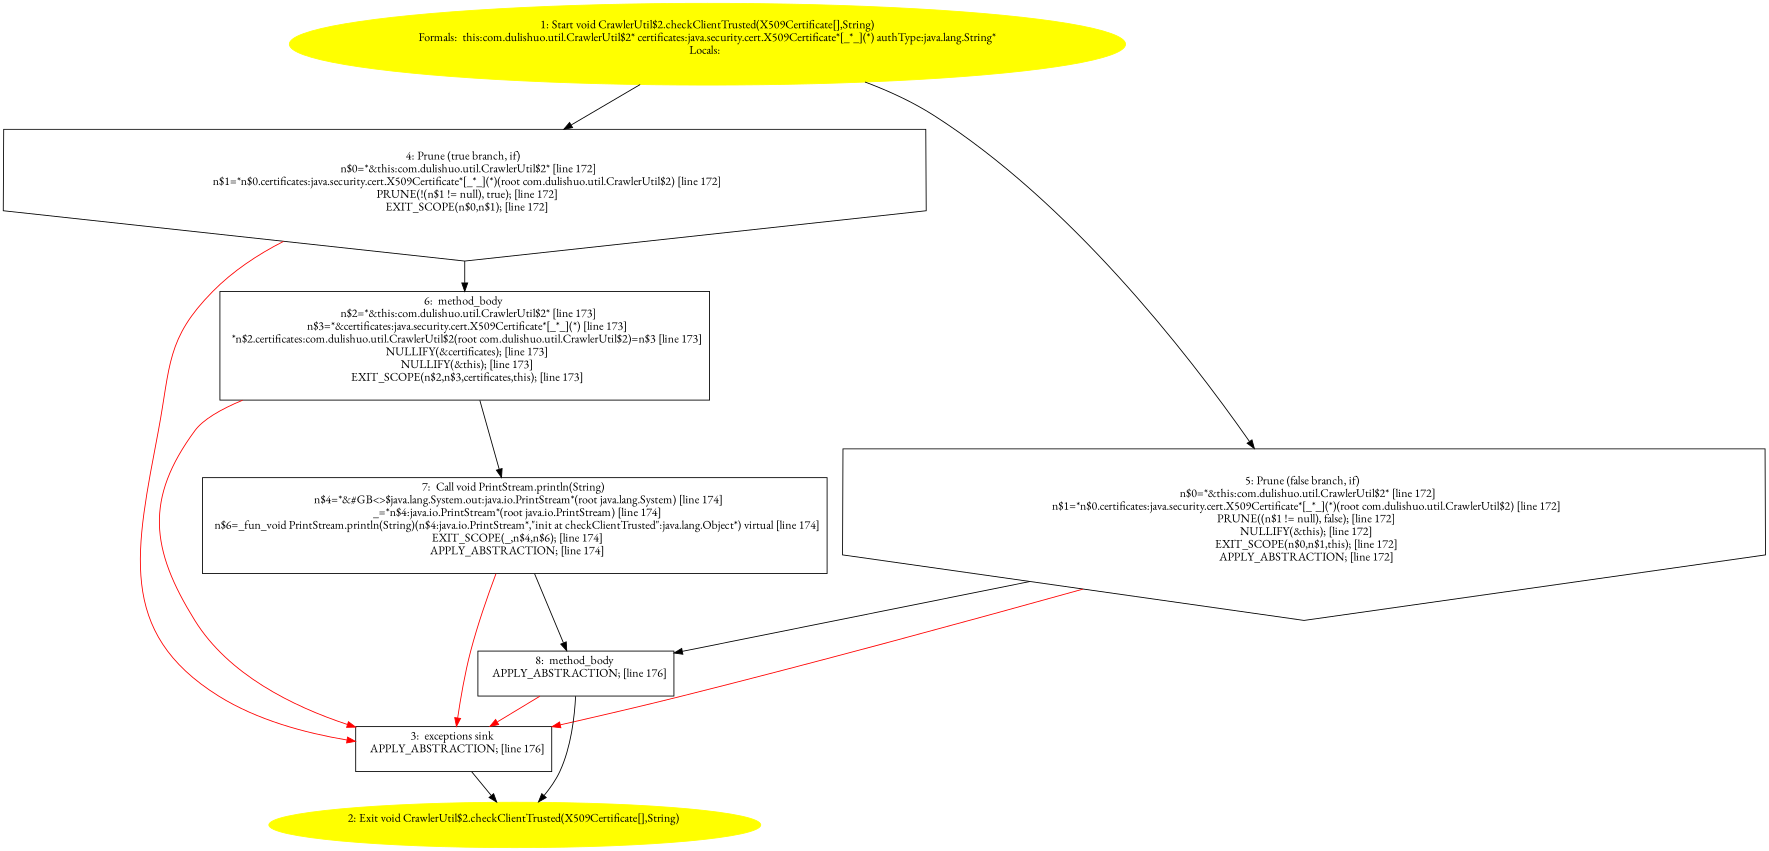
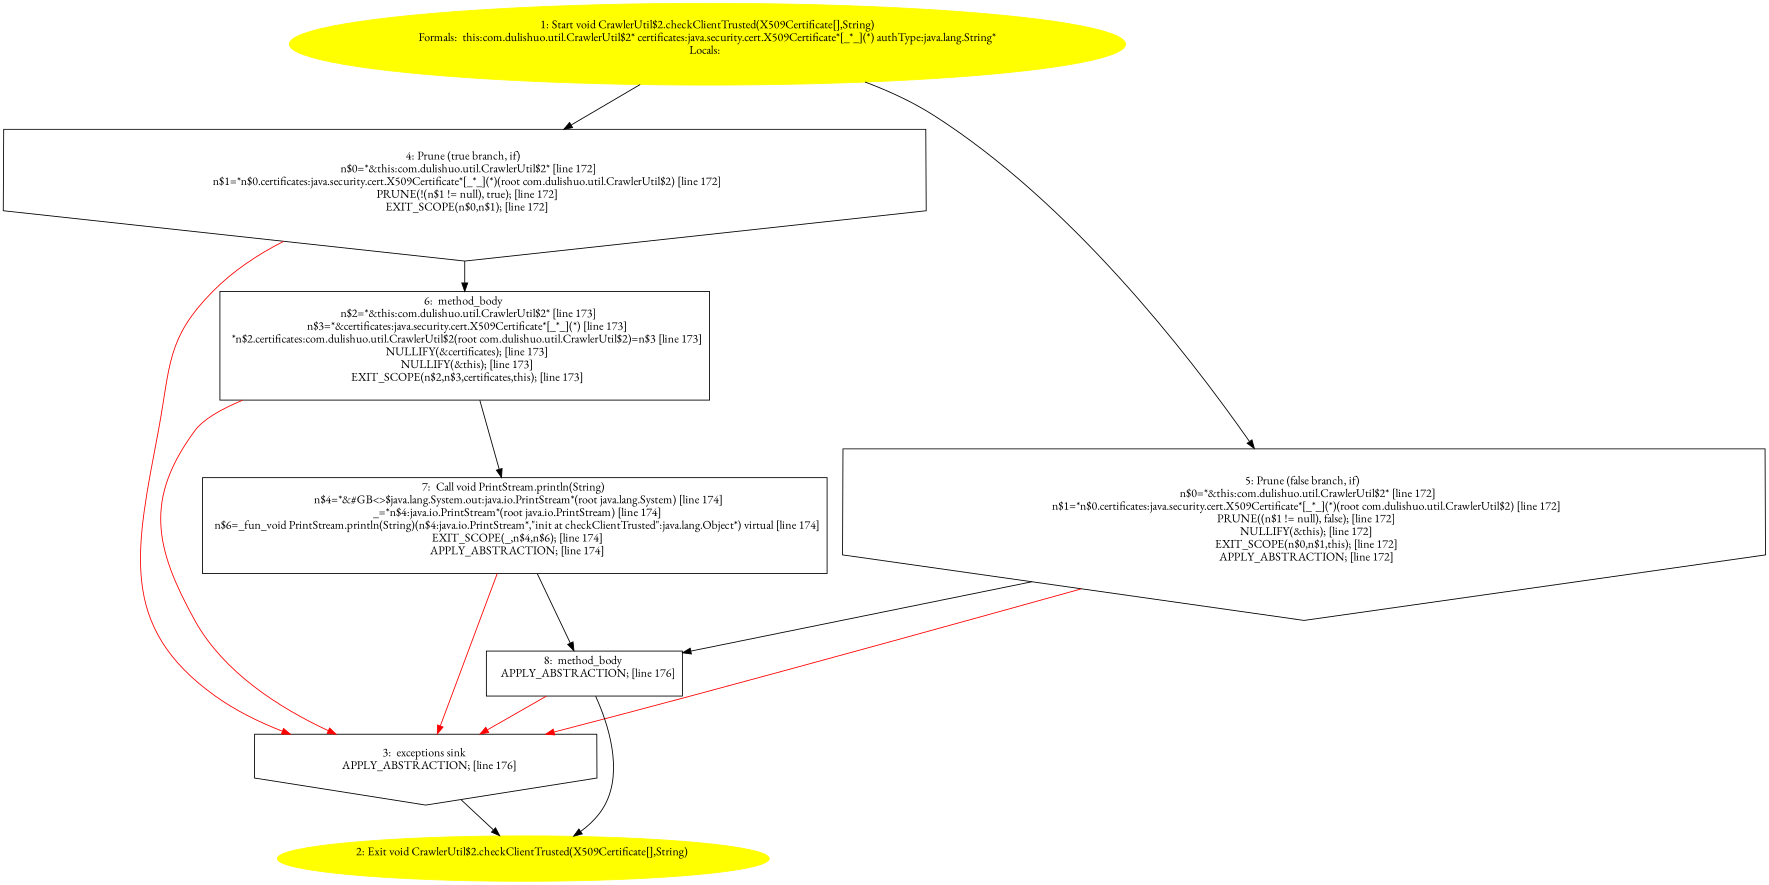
node "3:  exceptions sink APPLY_ABSTRACTION; [line 176]": shape box -> invhouse
